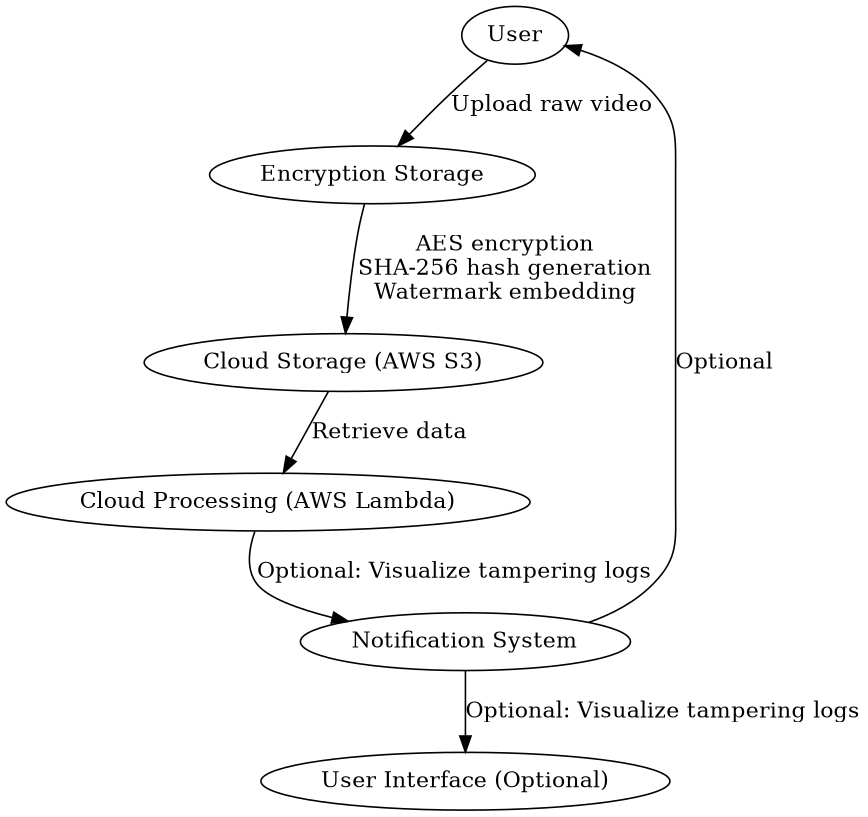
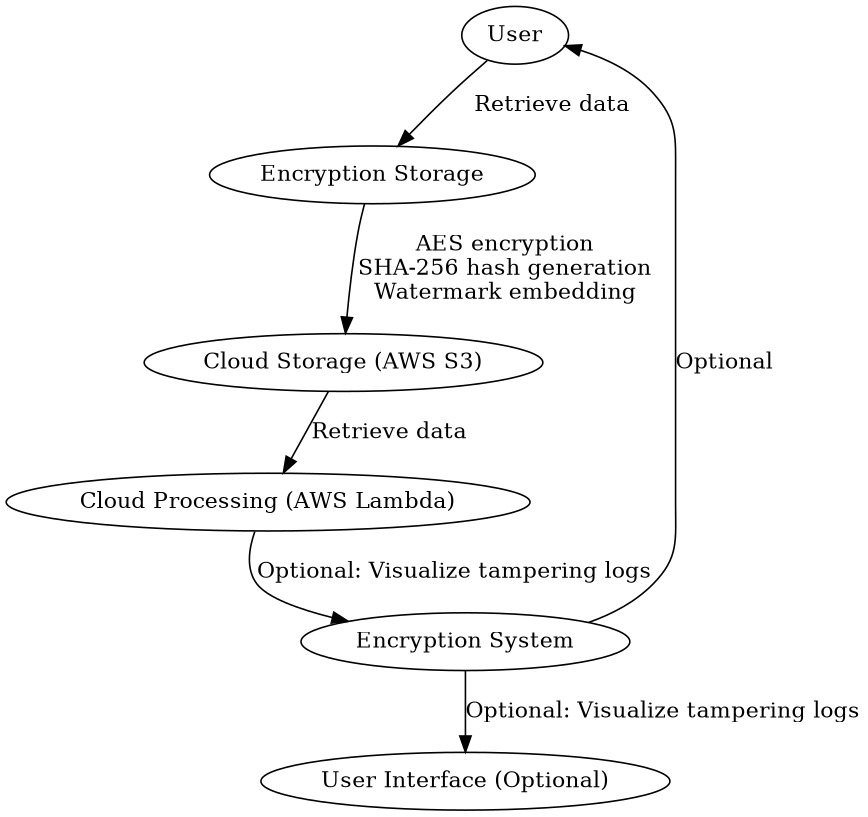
edge "User" -> "Encryption Storage": label "Upload raw video" -> "Retrieve data"
node "Notification System": label "Notification System" -> "Encryption System"
